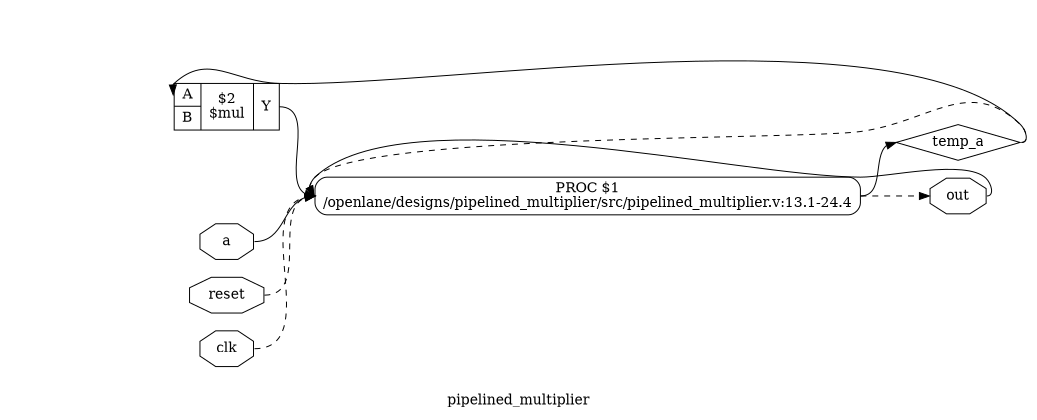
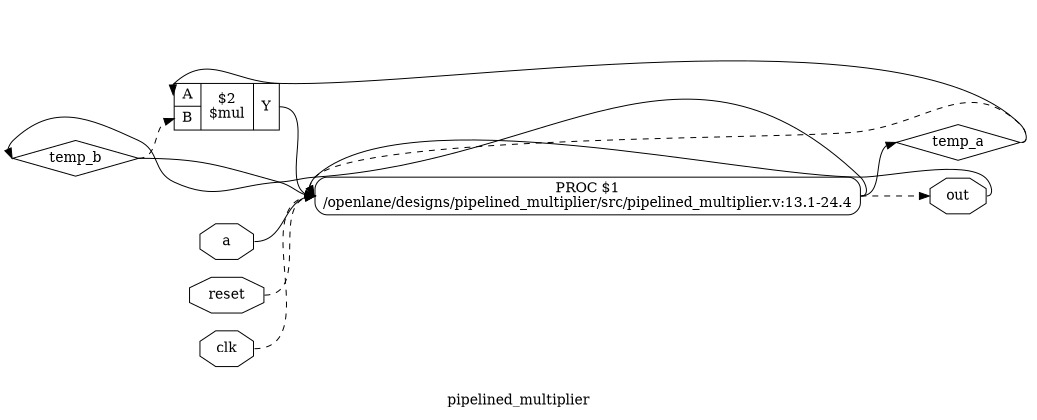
node "temp_b": added
